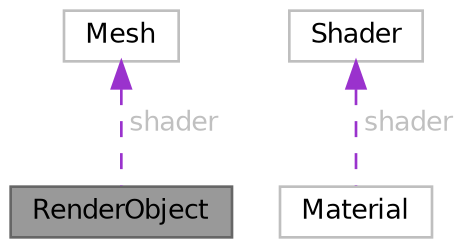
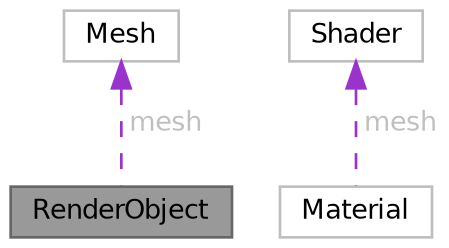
edge "RenderObject" -> "Mesh": label " shader" -> " mesh"
edge "Material" -> "Shader": label " shader" -> " mesh"
